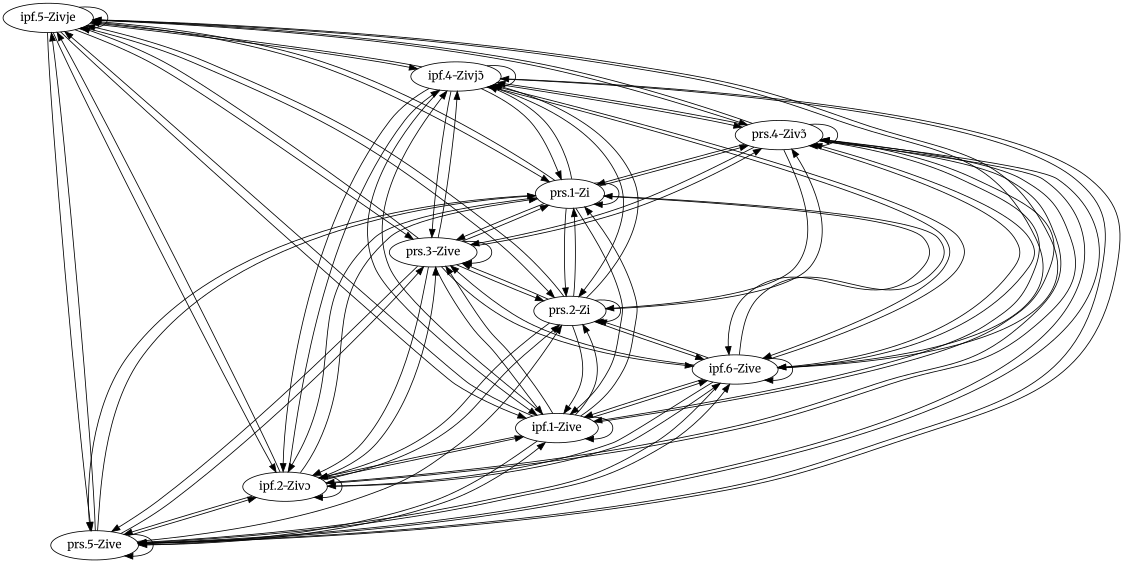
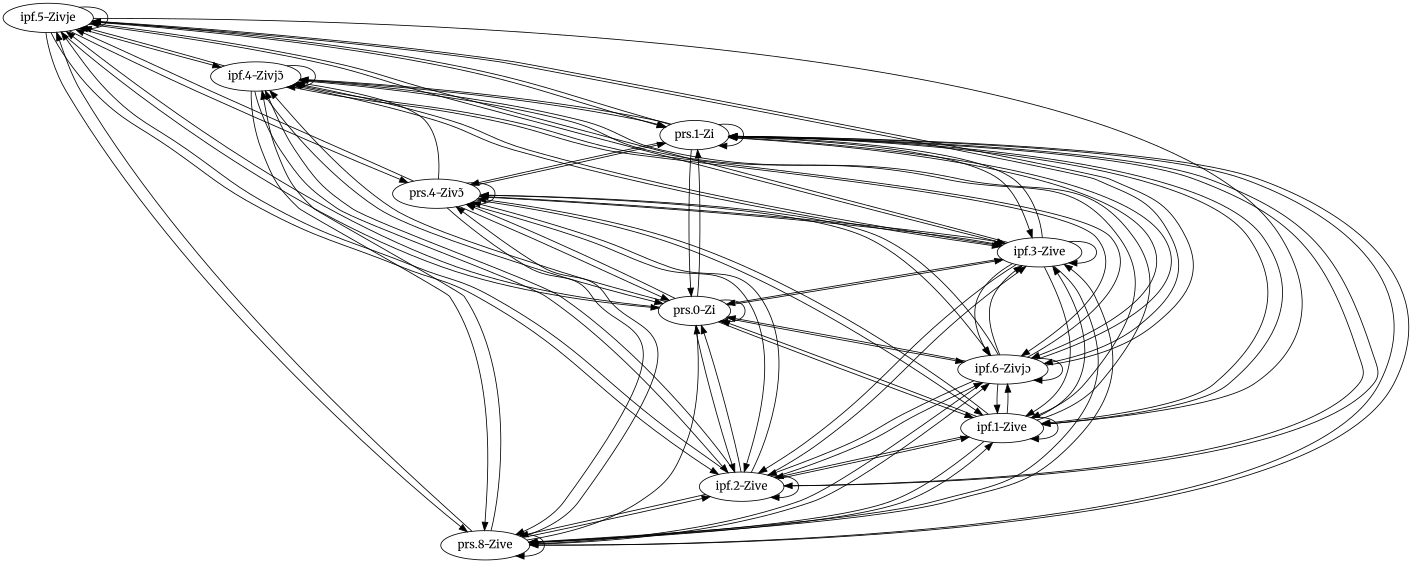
edge "ipf.4-Zivjɔ̃" -> "prs.4-Zivɔ̃": removed
edge "ipf.1-Zive" -> "ipf.5-Zivje": removed
node "prs.3-Zive": label "prs.3-Zive" -> "ipf.3-Zive"
node "prs.2-Zi": label "prs.2-Zi" -> "prs.0-Zi"
node "ipf.6-Zive": label "ipf.6-Zive" -> "ipf.6-Zivjɔ"
node "ipf.2-Zivɔ": label "ipf.2-Zivɔ" -> "ipf.2-Zive"
node "prs.5-Zive": label "prs.5-Zive" -> "prs.8-Zive"
